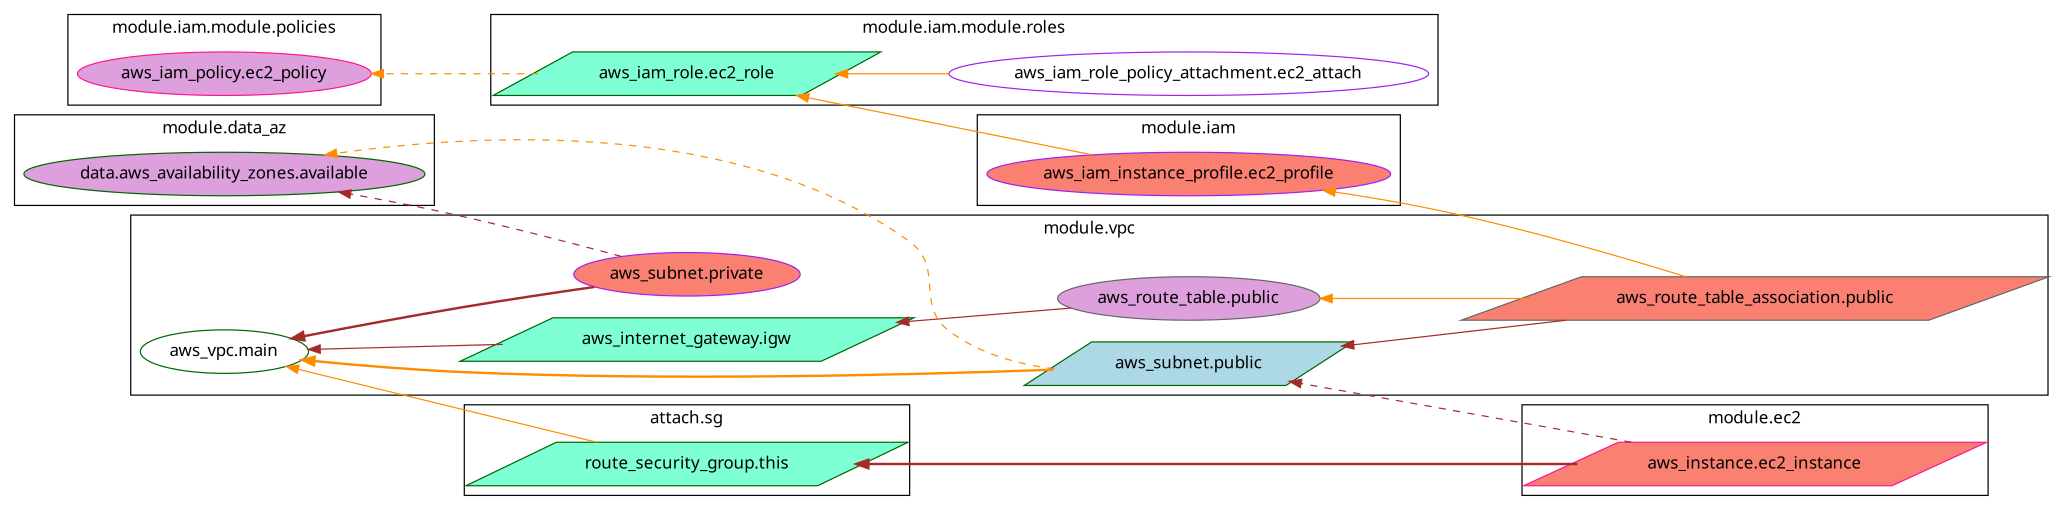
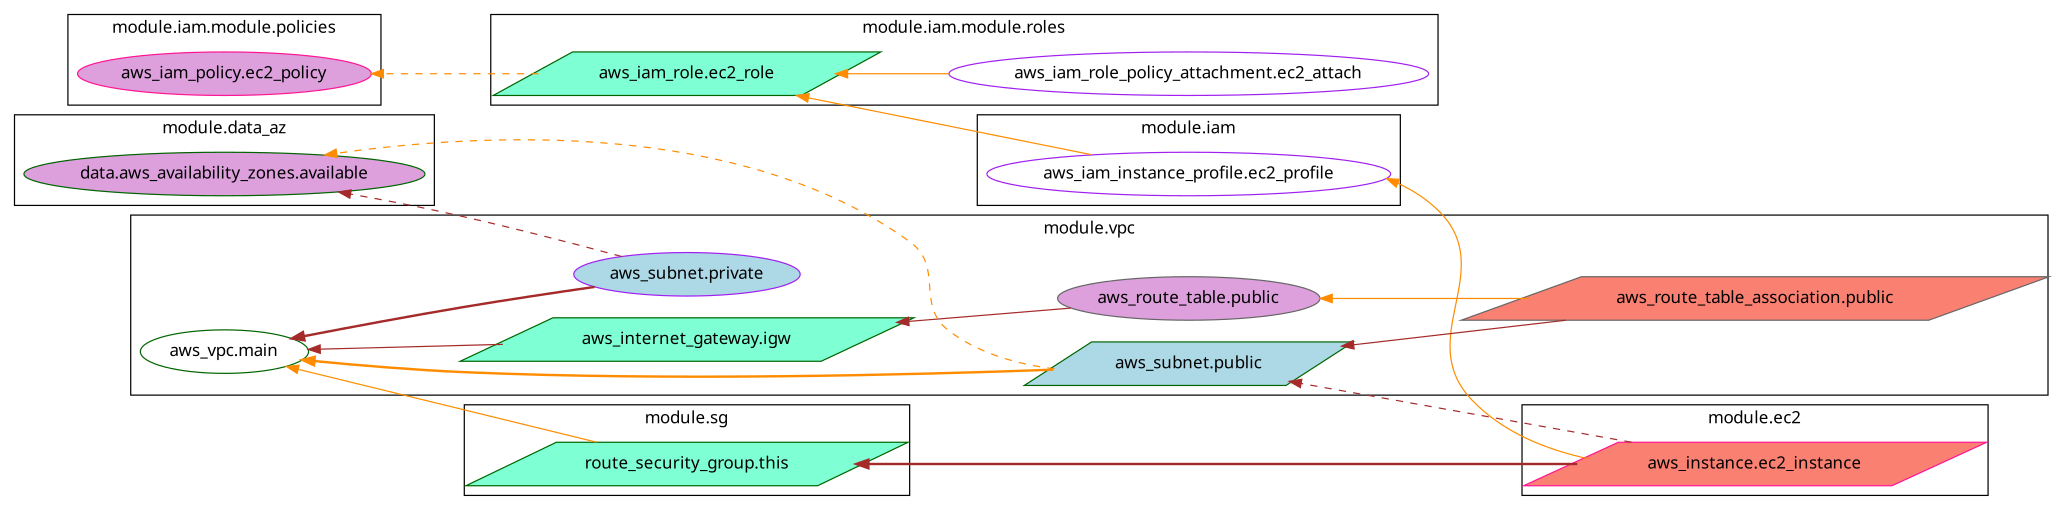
node "aws_iam_instance_profile.ec2_profile": fillcolor salmon -> white
edge "aws_route_table_association.public" -> "aws_iam_instance_profile.ec2_profile": now "aws_instance.ec2_instance" -> "aws_iam_instance_profile.ec2_profile"
node "aws_subnet.private": fillcolor salmon -> lightblue
cluster "attach.sg": label "attach.sg" -> "module.sg"
